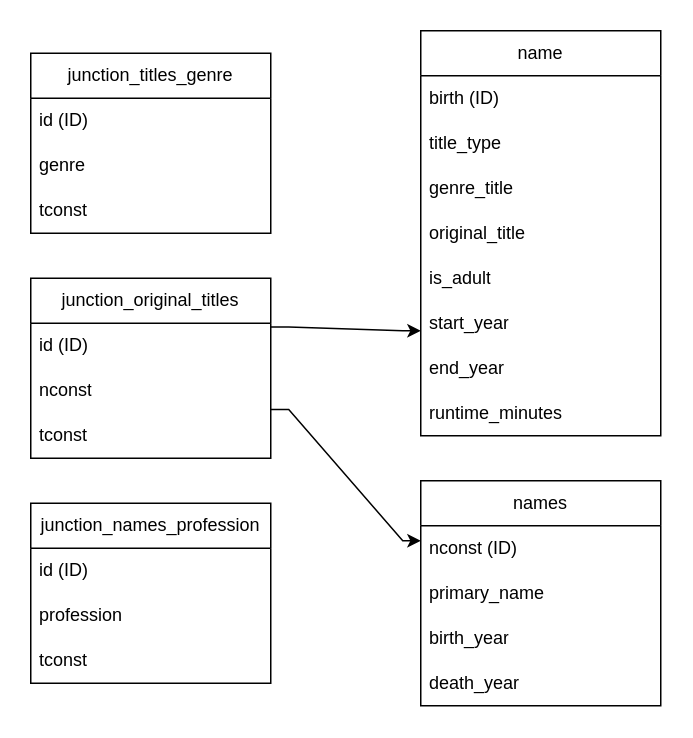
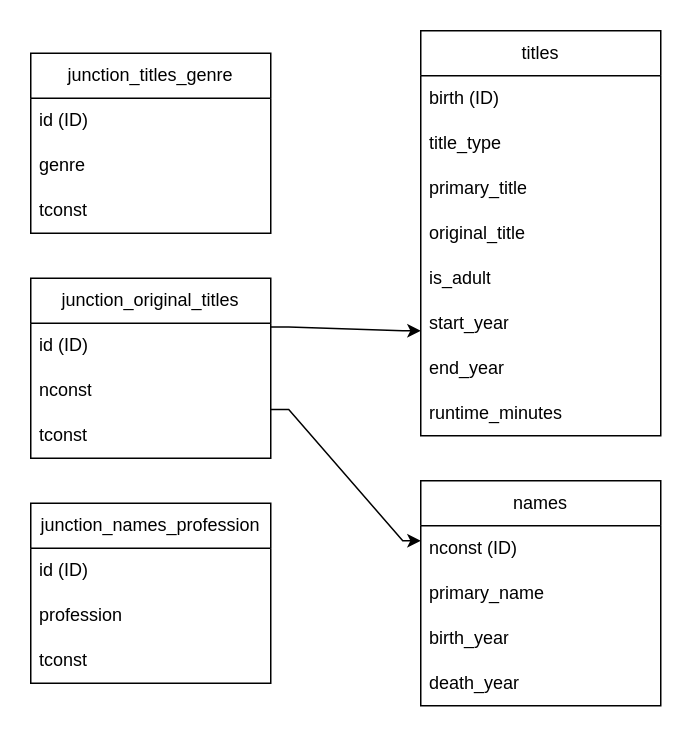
node "name": label "name" -> "titles"
node "genre_title": label "genre_title" -> "primary_title"
